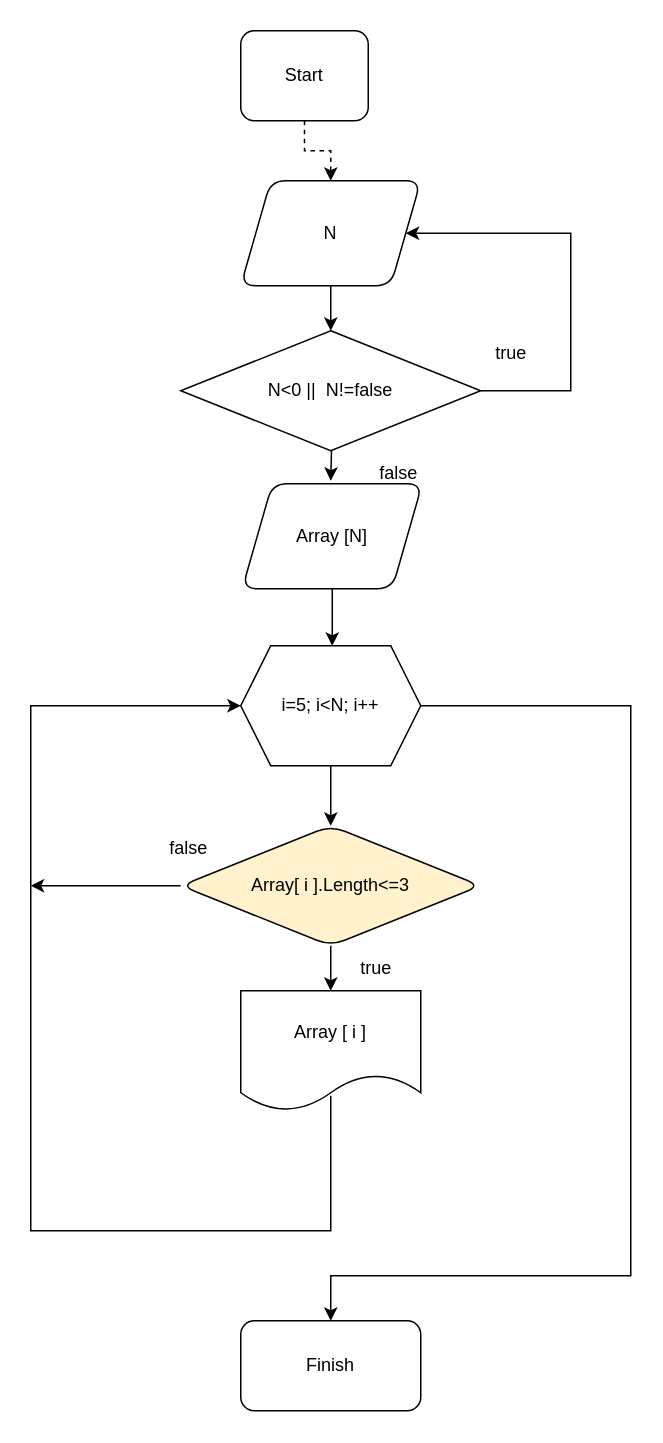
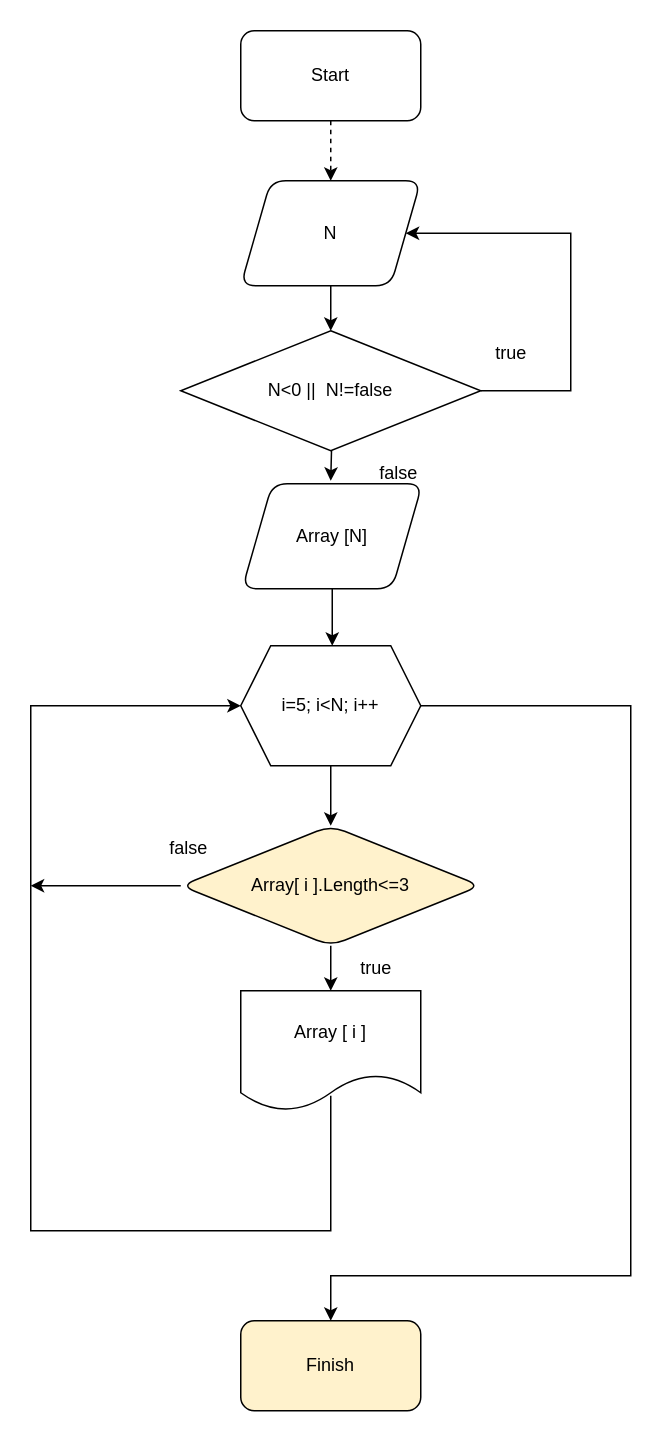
node "Start": size 128x90 -> 180x90
node "Finish": fillcolor #ffffff -> #fff2cc
